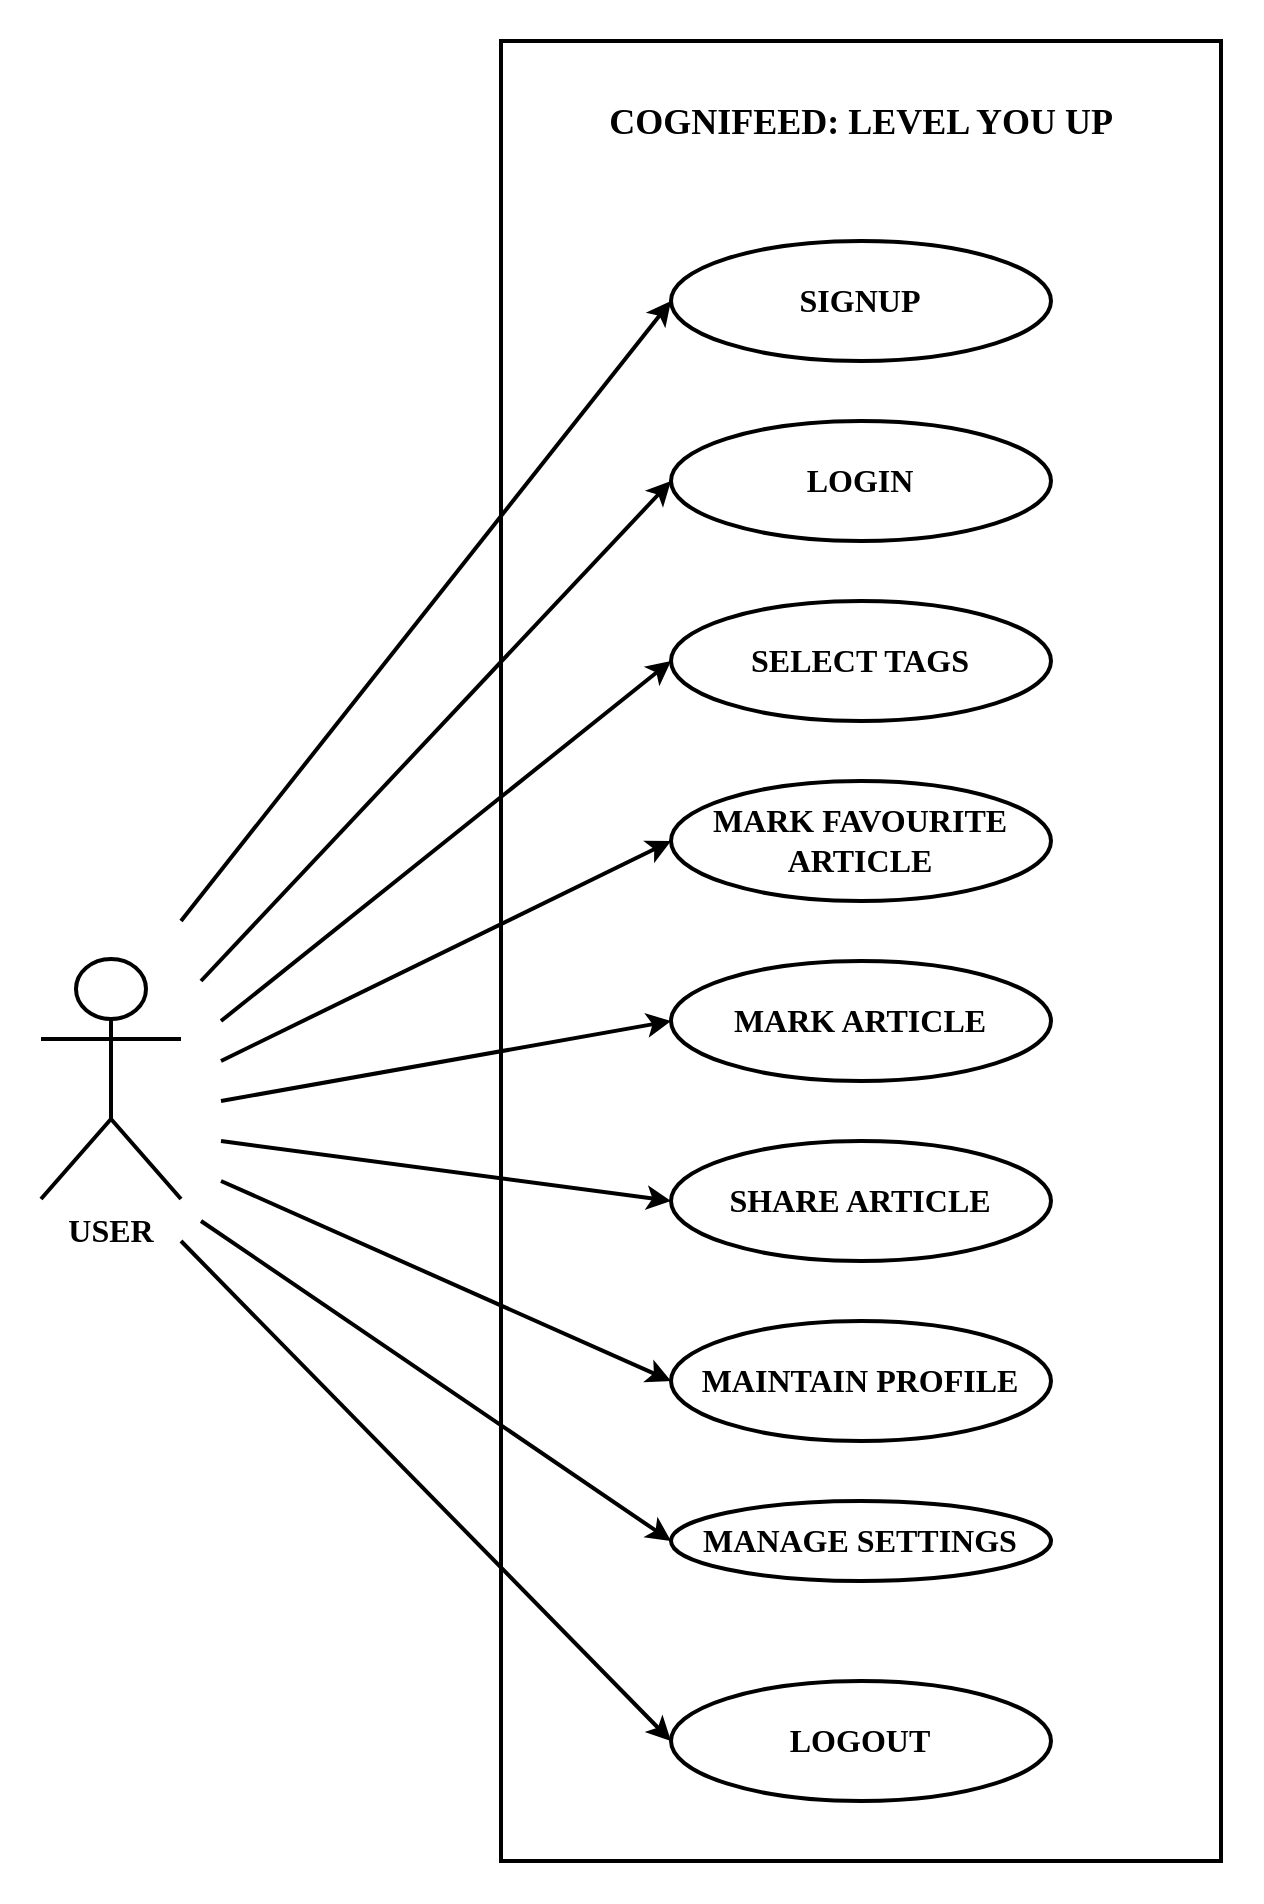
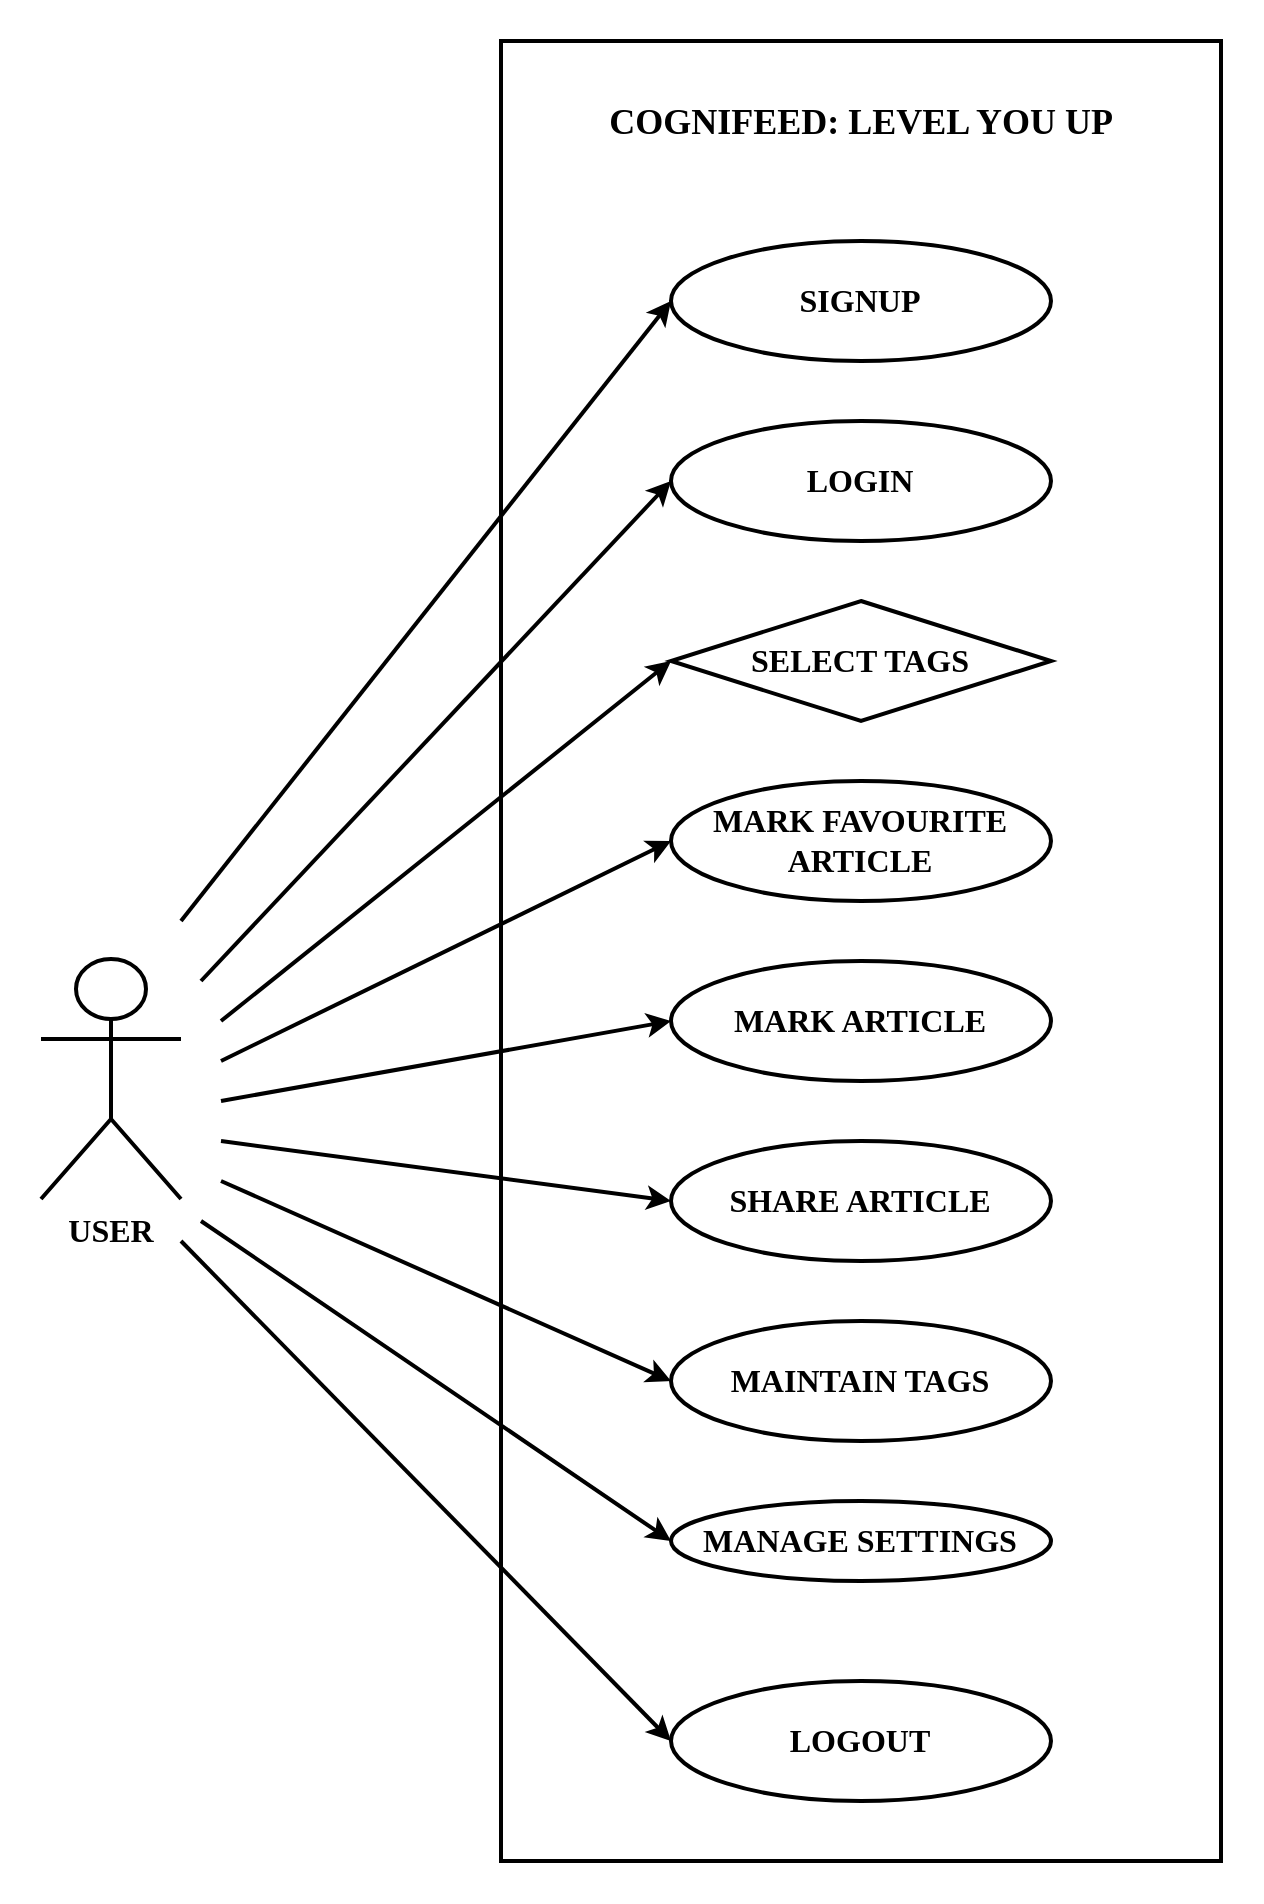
node "SELECT TAGS": shape ellipse -> diamond
node "MAINTAIN PROFILE": label "MAINTAIN PROFILE" -> "MAINTAIN TAGS"
